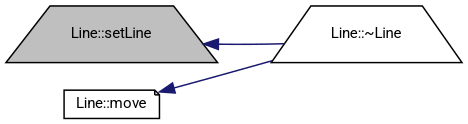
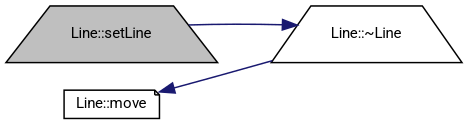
edge "Line::~Line" -> "Line::setLine": reversed
